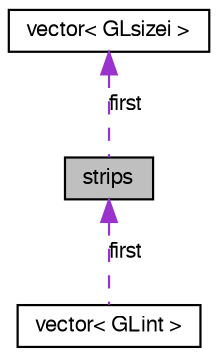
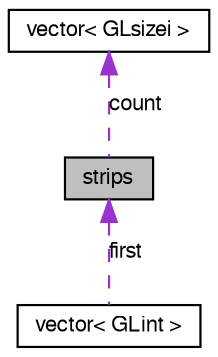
edge "strips" -> "vector< GLsizei >": label "first" -> "count"
